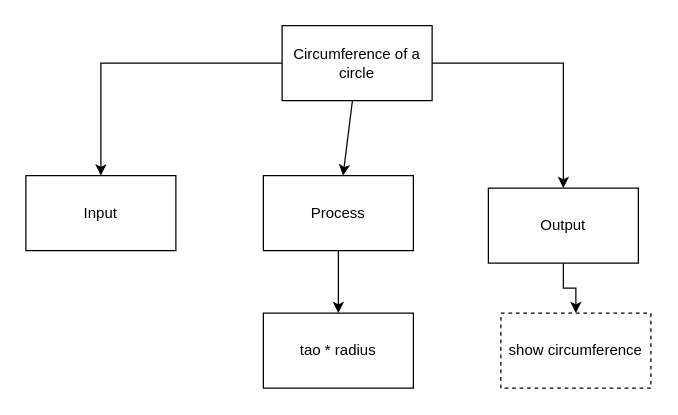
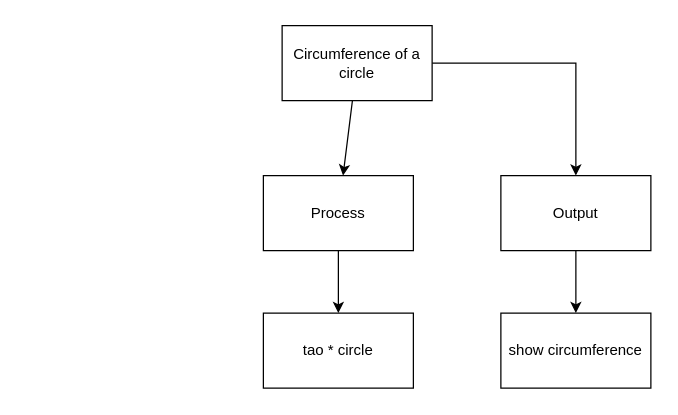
edge "Circumference of a circle" -> "Input": removed
node "Input": removed
node "Output": moved (563, 226) -> (576, 213)
node "tao * radius": label "tao * radius" -> "tao * circle"
node "show circumference": style dashed -> solid
